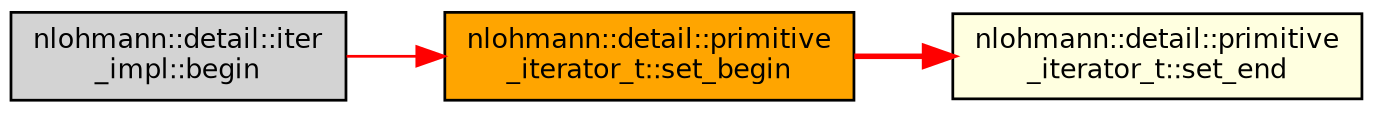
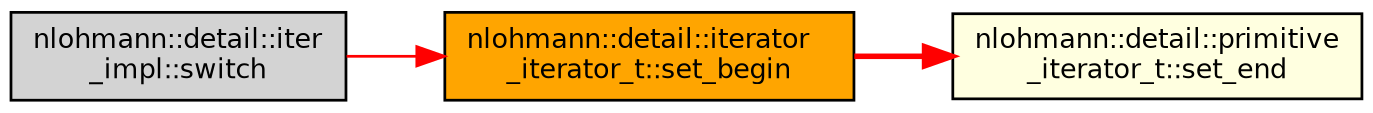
node "nlohmann::detail::iter _impl::begin": label "nlohmann::detail::iter _impl::begin" -> "nlohmann::detail::iter _impl::switch"
node "nlohmann::detail::primitive _iterator_t::set_begin": label "nlohmann::detail::primitive _iterator_t::set_begin" -> "nlohmann::detail::iterator _iterator_t::set_begin"
